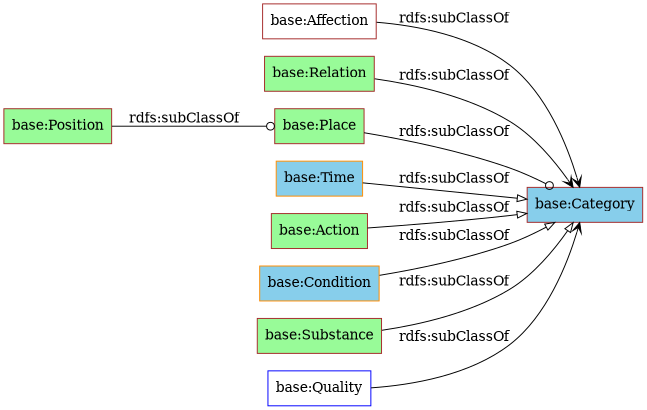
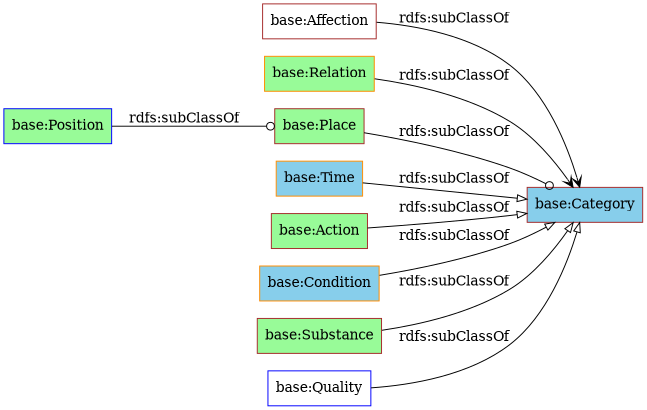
node "base:Relation": color brown -> darkorange
node "base:Position": color brown -> blue
edge "base:Quality" -> "base:Category": arrowhead vee -> onormal
